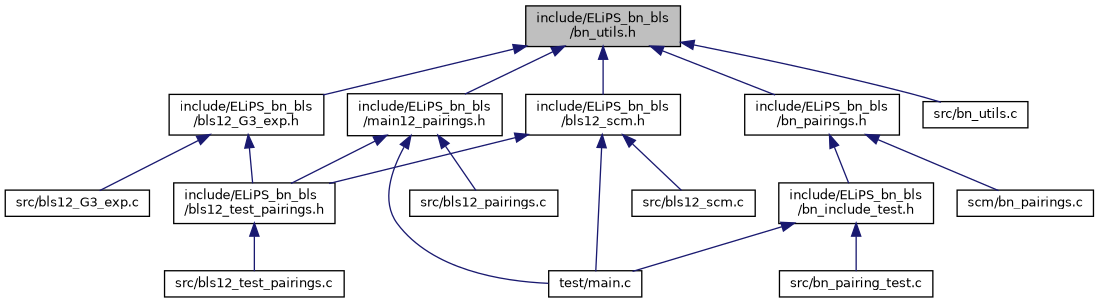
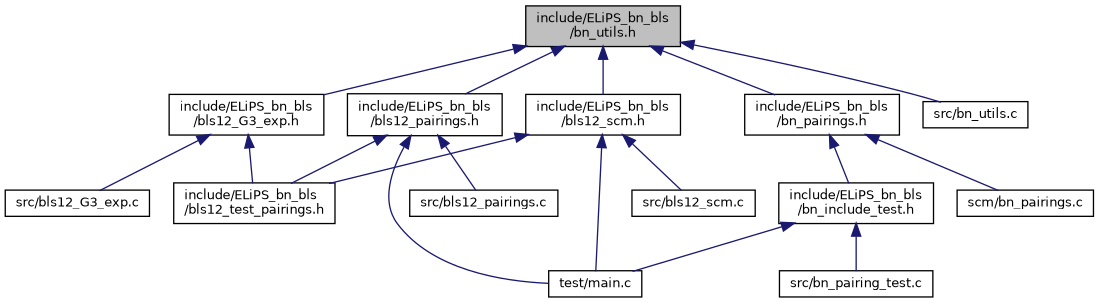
node "include/ELiPS_bn_bls /main12_pairings.h": label "include/ELiPS_bn_bls /main12_pairings.h" -> "include/ELiPS_bn_bls /bls12_pairings.h"
node "src/bls12_test_pairings.c": removed
